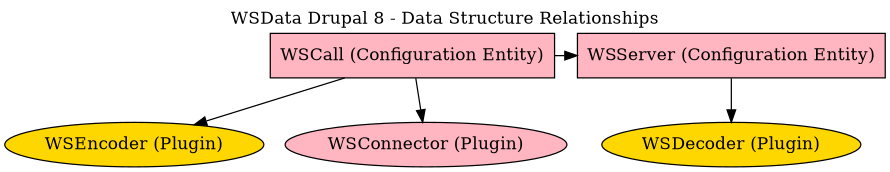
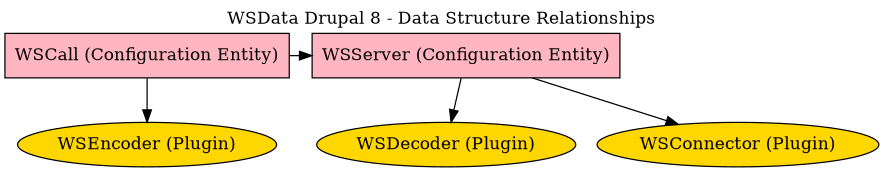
edge "WSCall (Configuration Entity)" -> "WSConnector (Plugin)": now "WSServer (Configuration Entity)" -> "WSConnector (Plugin)"
node "WSConnector (Plugin)": fillcolor lightpink -> gold
